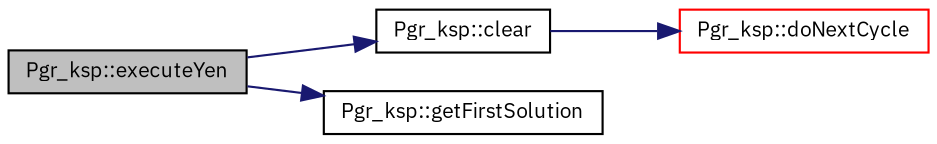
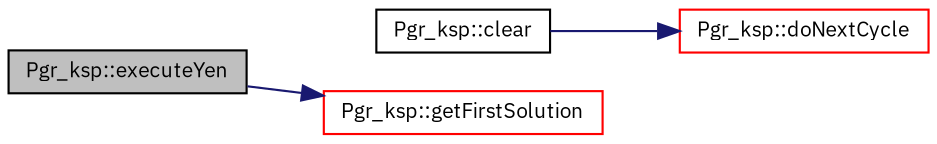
edge "Pgr_ksp::executeYen" -> "Pgr_ksp::clear": removed
node "Pgr_ksp::getFirstSolution": color black -> red
